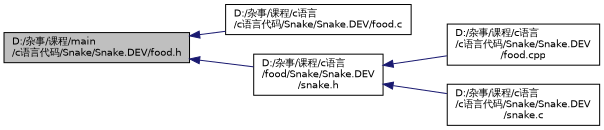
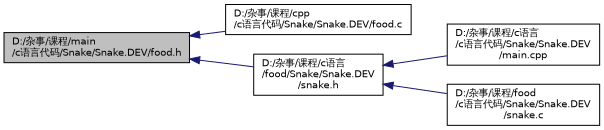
node "D:/杂事/课程/c语言 /c语言代码/Snake/Snake.DEV/food.c": label "D:/杂事/课程/c语言 /c语言代码/Snake/Snake.DEV/food.c" -> "D:/杂事/课程/cpp /c语言代码/Snake/Snake.DEV/food.c"
node "D:/杂事/课程/c语言 /c语言代码/Snake/Snake.DEV /food.cpp": label "D:/杂事/课程/c语言 /c语言代码/Snake/Snake.DEV /food.cpp" -> "D:/杂事/课程/c语言 /c语言代码/Snake/Snake.DEV /main.cpp"
node "D:/杂事/课程/c语言 /c语言代码/Snake/Snake.DEV /snake.c": label "D:/杂事/课程/c语言 /c语言代码/Snake/Snake.DEV /snake.c" -> "D:/杂事/课程/food /c语言代码/Snake/Snake.DEV /snake.c"
